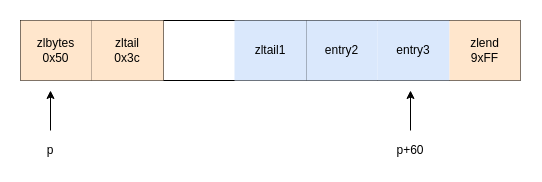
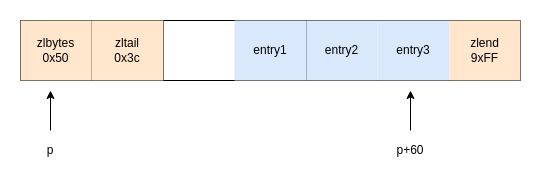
node "zltail1": label "zltail1" -> "entry1"
